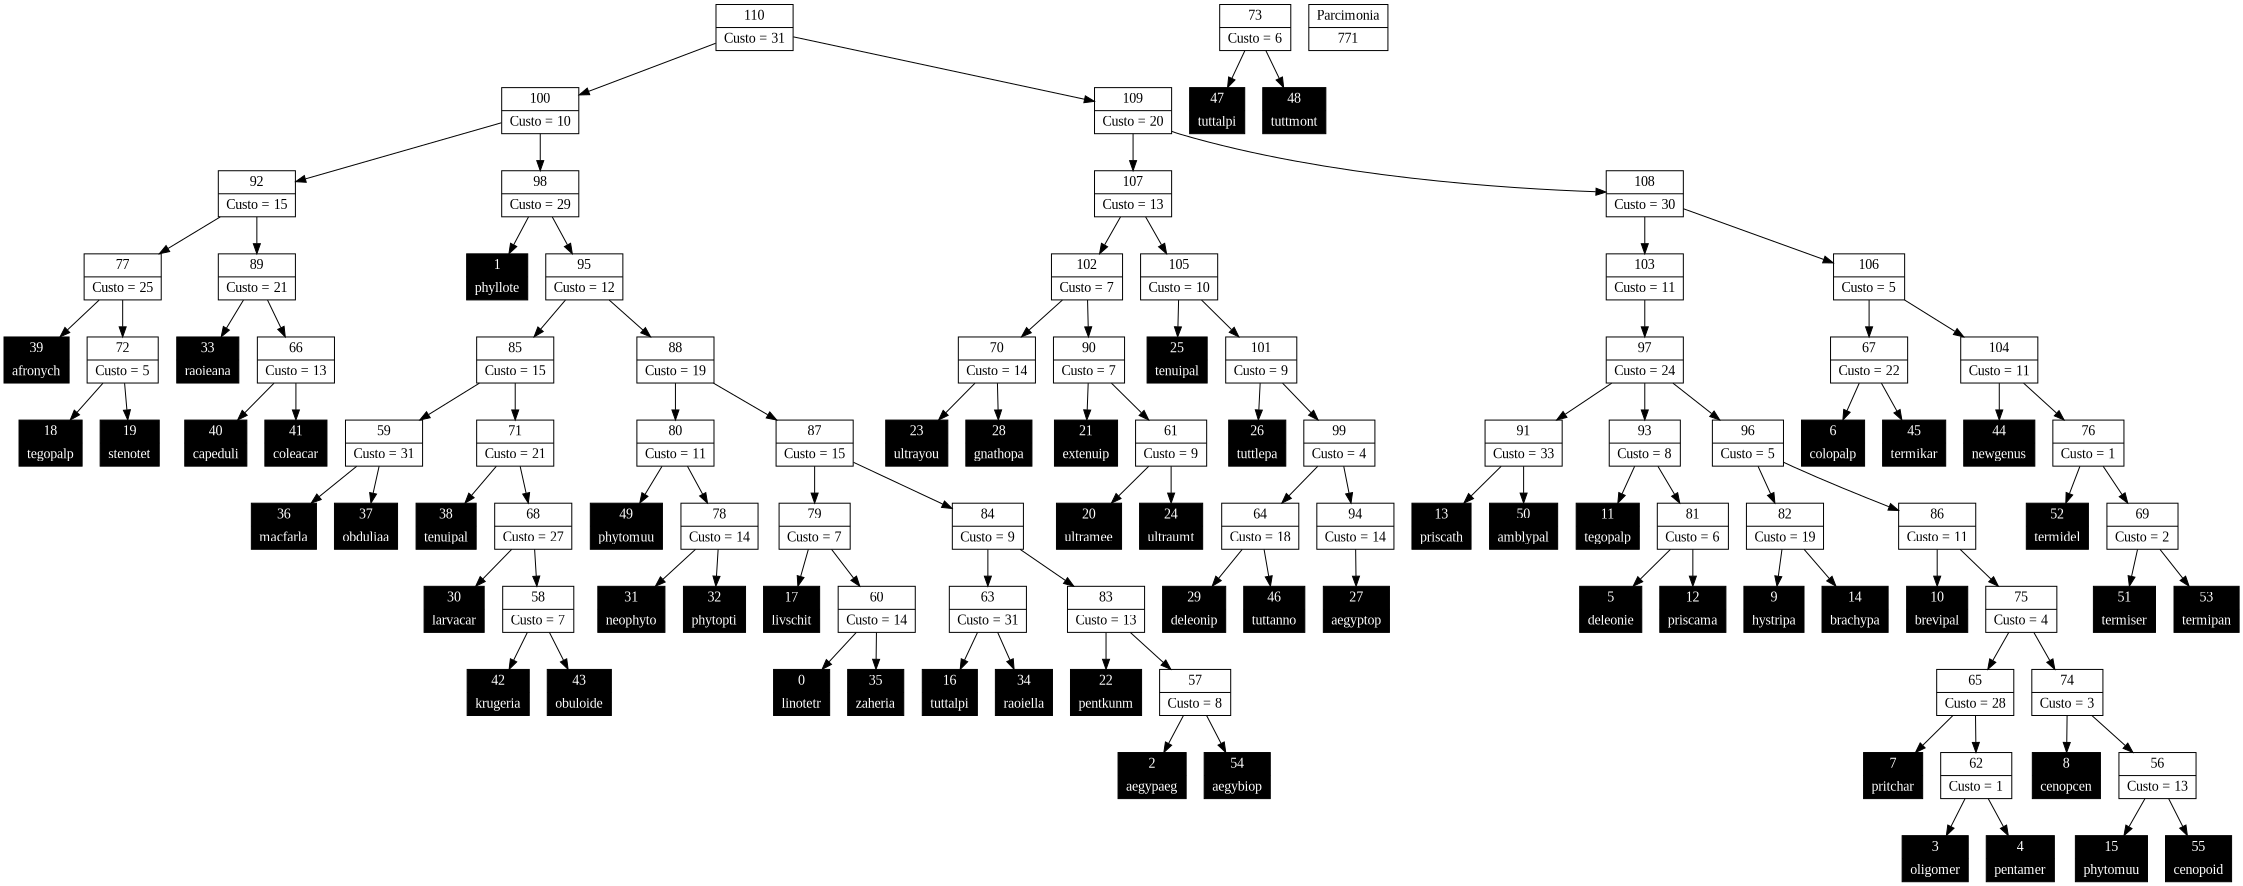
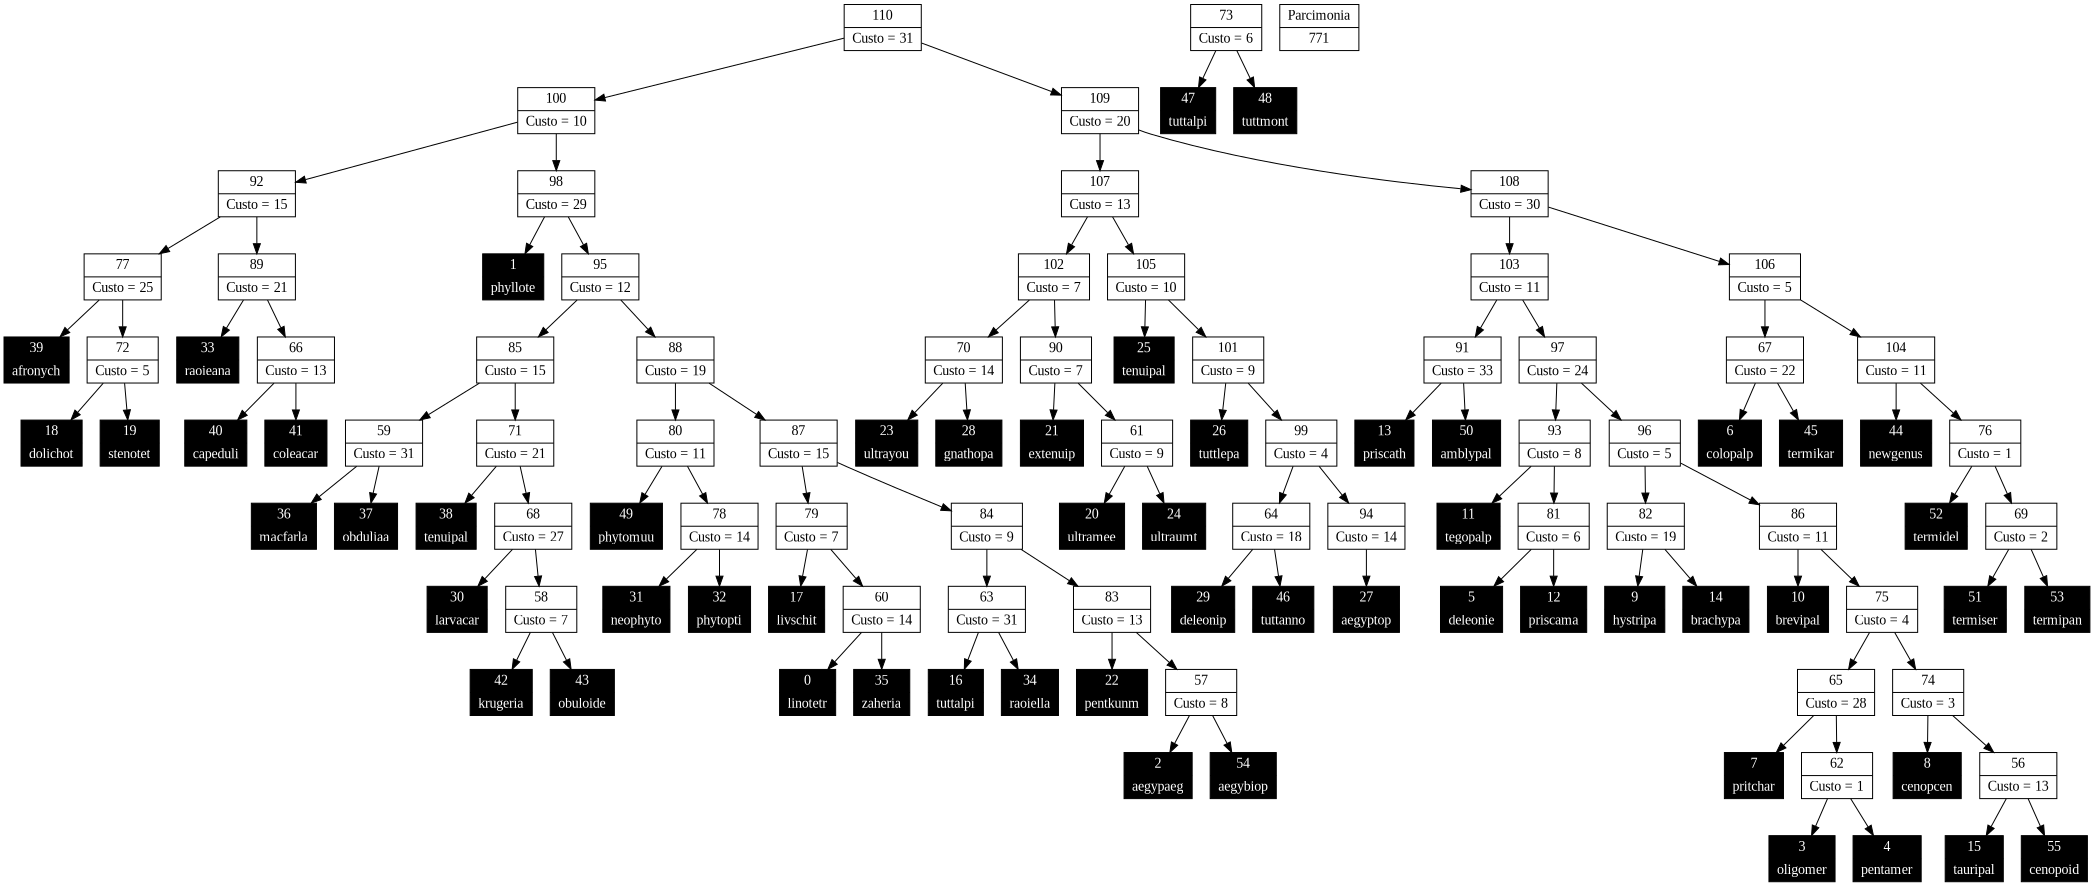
edge "97" -> "91": now "103" -> "91"
node "18": text "tegopalp" -> "dolichot"
node "15": text "phytomuu" -> "tauripal"
